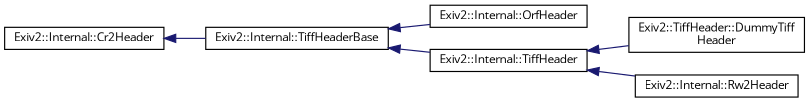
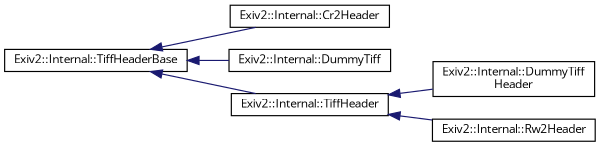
node "Exiv2::Internal::OrfHeader": label "Exiv2::Internal::OrfHeader" -> "Exiv2::Internal::DummyTiff"
node "Exiv2::TiffHeader::DummyTiff Header": label "Exiv2::TiffHeader::DummyTiff Header" -> "Exiv2::Internal::DummyTiff Header"
edge "Exiv2::Internal::TiffHeaderBase" -> "Exiv2::Internal::Cr2Header": reversed
